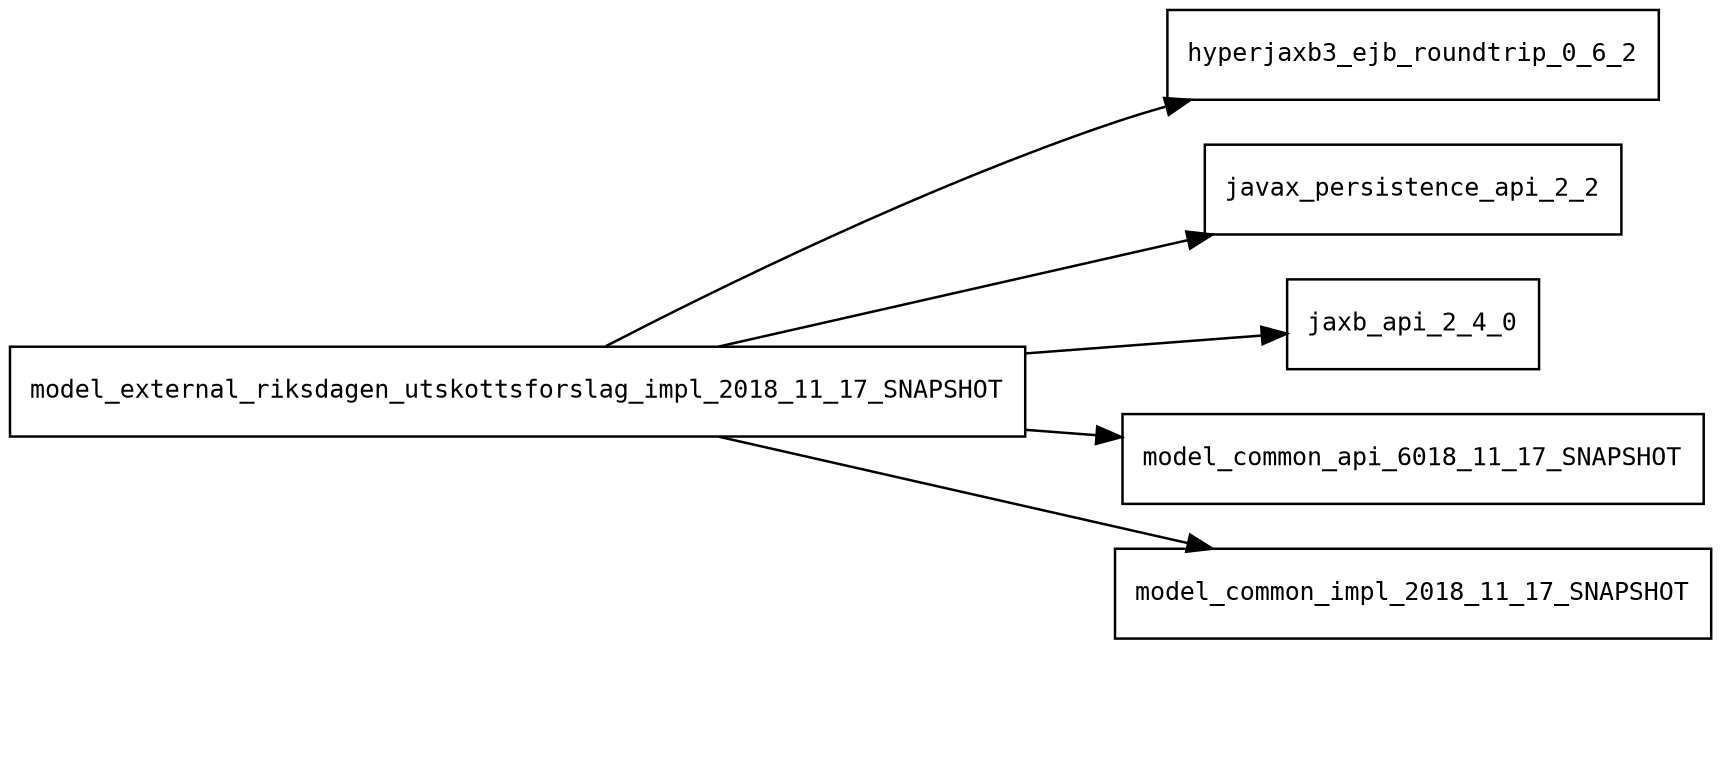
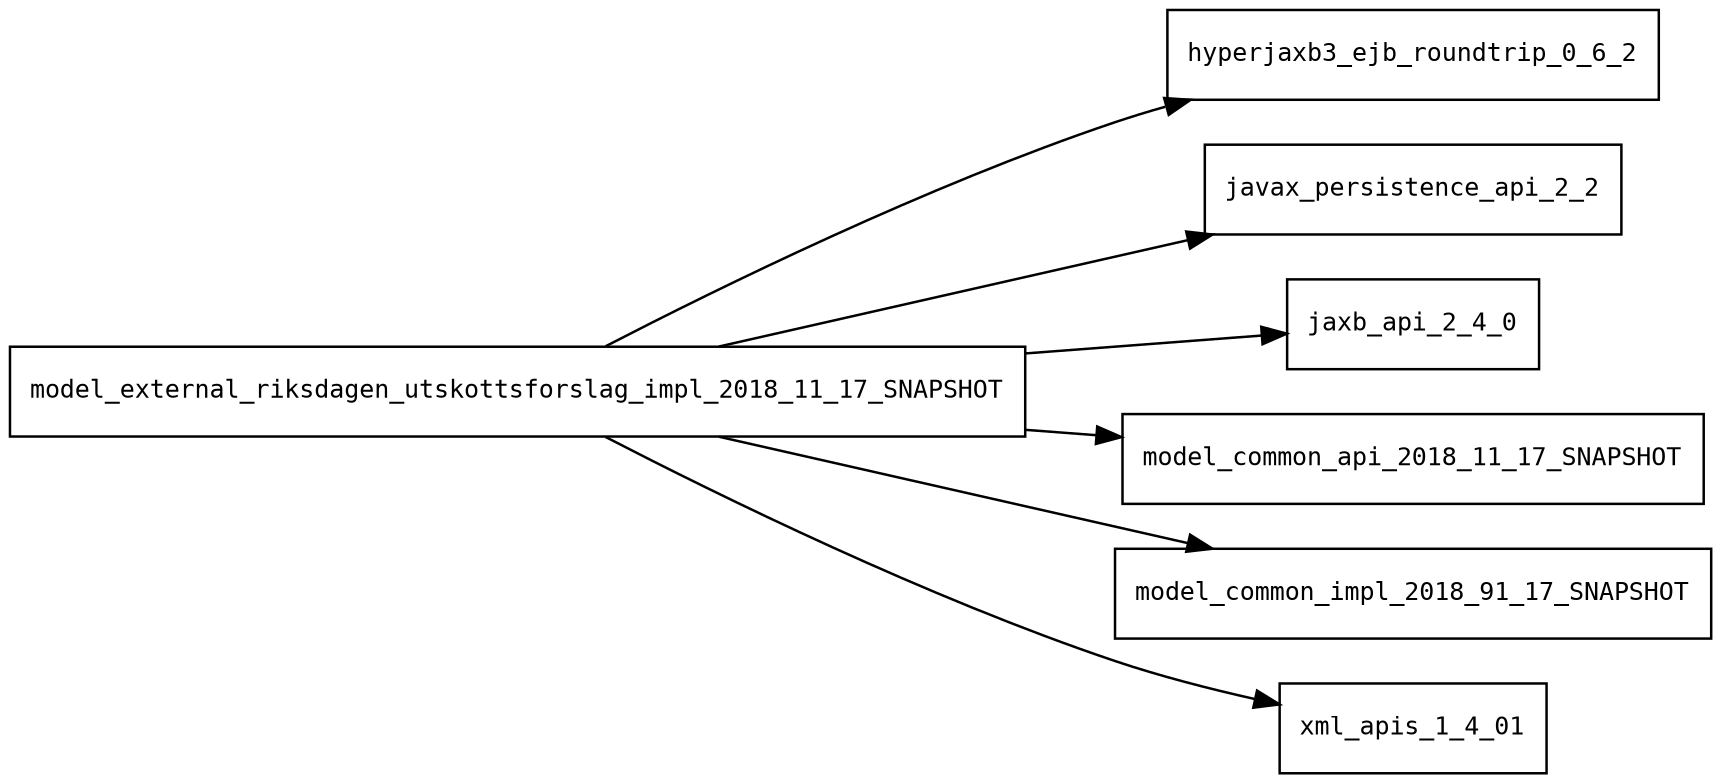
node "model_common_api_6018_11_17_SNAPSHOT": label "model_common_api_6018_11_17_SNAPSHOT" -> "model_common_api_2018_11_17_SNAPSHOT"
node "model_common_impl_2018_11_17_SNAPSHOT": label "model_common_impl_2018_11_17_SNAPSHOT" -> "model_common_impl_2018_91_17_SNAPSHOT"
node "xml_apis_1_4_01": added
